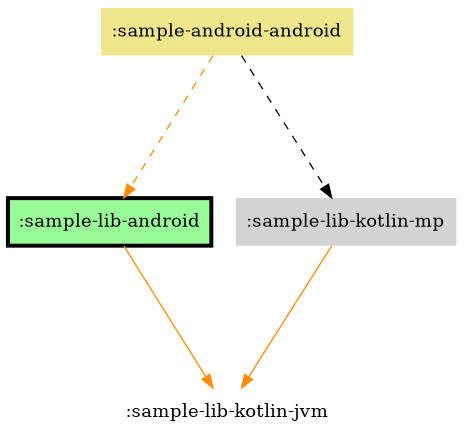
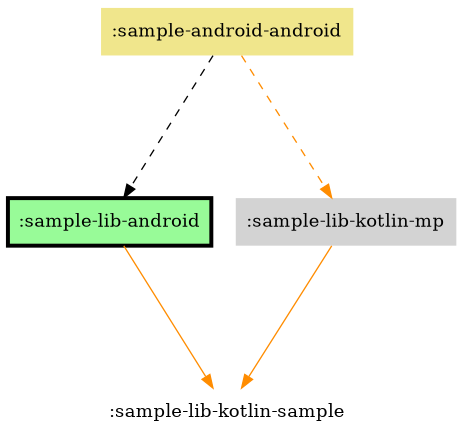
edge ":sample-android-android" -> ":sample-lib-android": color darkorange -> black
edge ":sample-android-android" -> ":sample-lib-kotlin-mp": color black -> darkorange
node ":sample-lib-kotlin-jvm": label ":sample-lib-kotlin-jvm" -> ":sample-lib-kotlin-sample"
